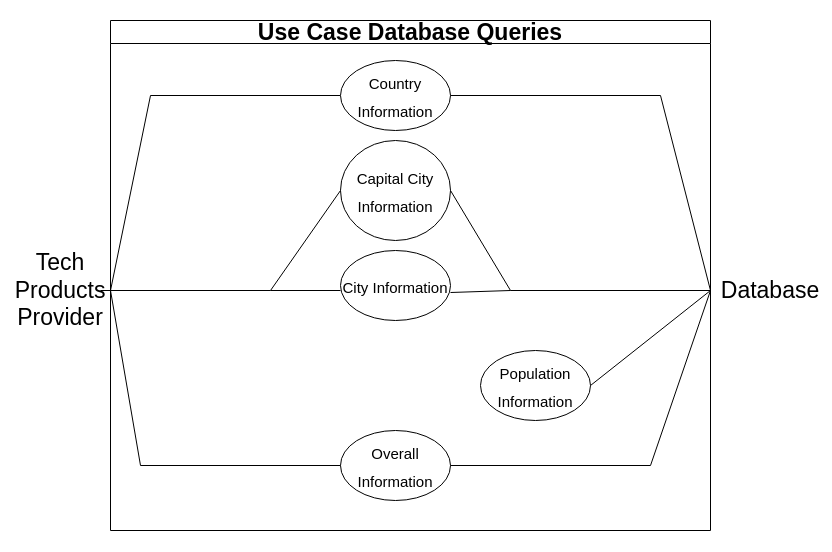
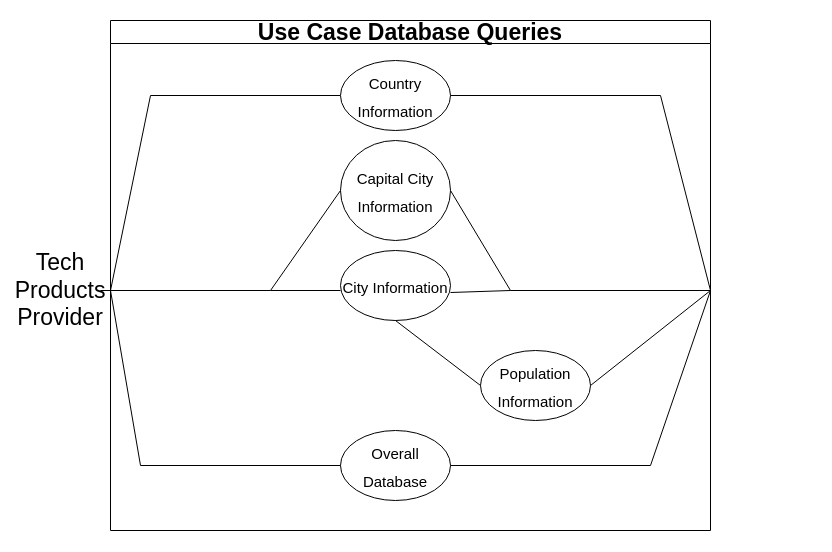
node "Database": removed
edge "City Information" -- "Population Information": added
node "Overall Information": label "Overall Information" -> "Overall Database"
